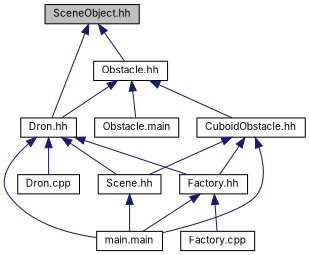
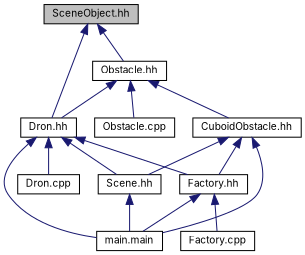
node "Obstacle.main": label "Obstacle.main" -> "Obstacle.cpp"
